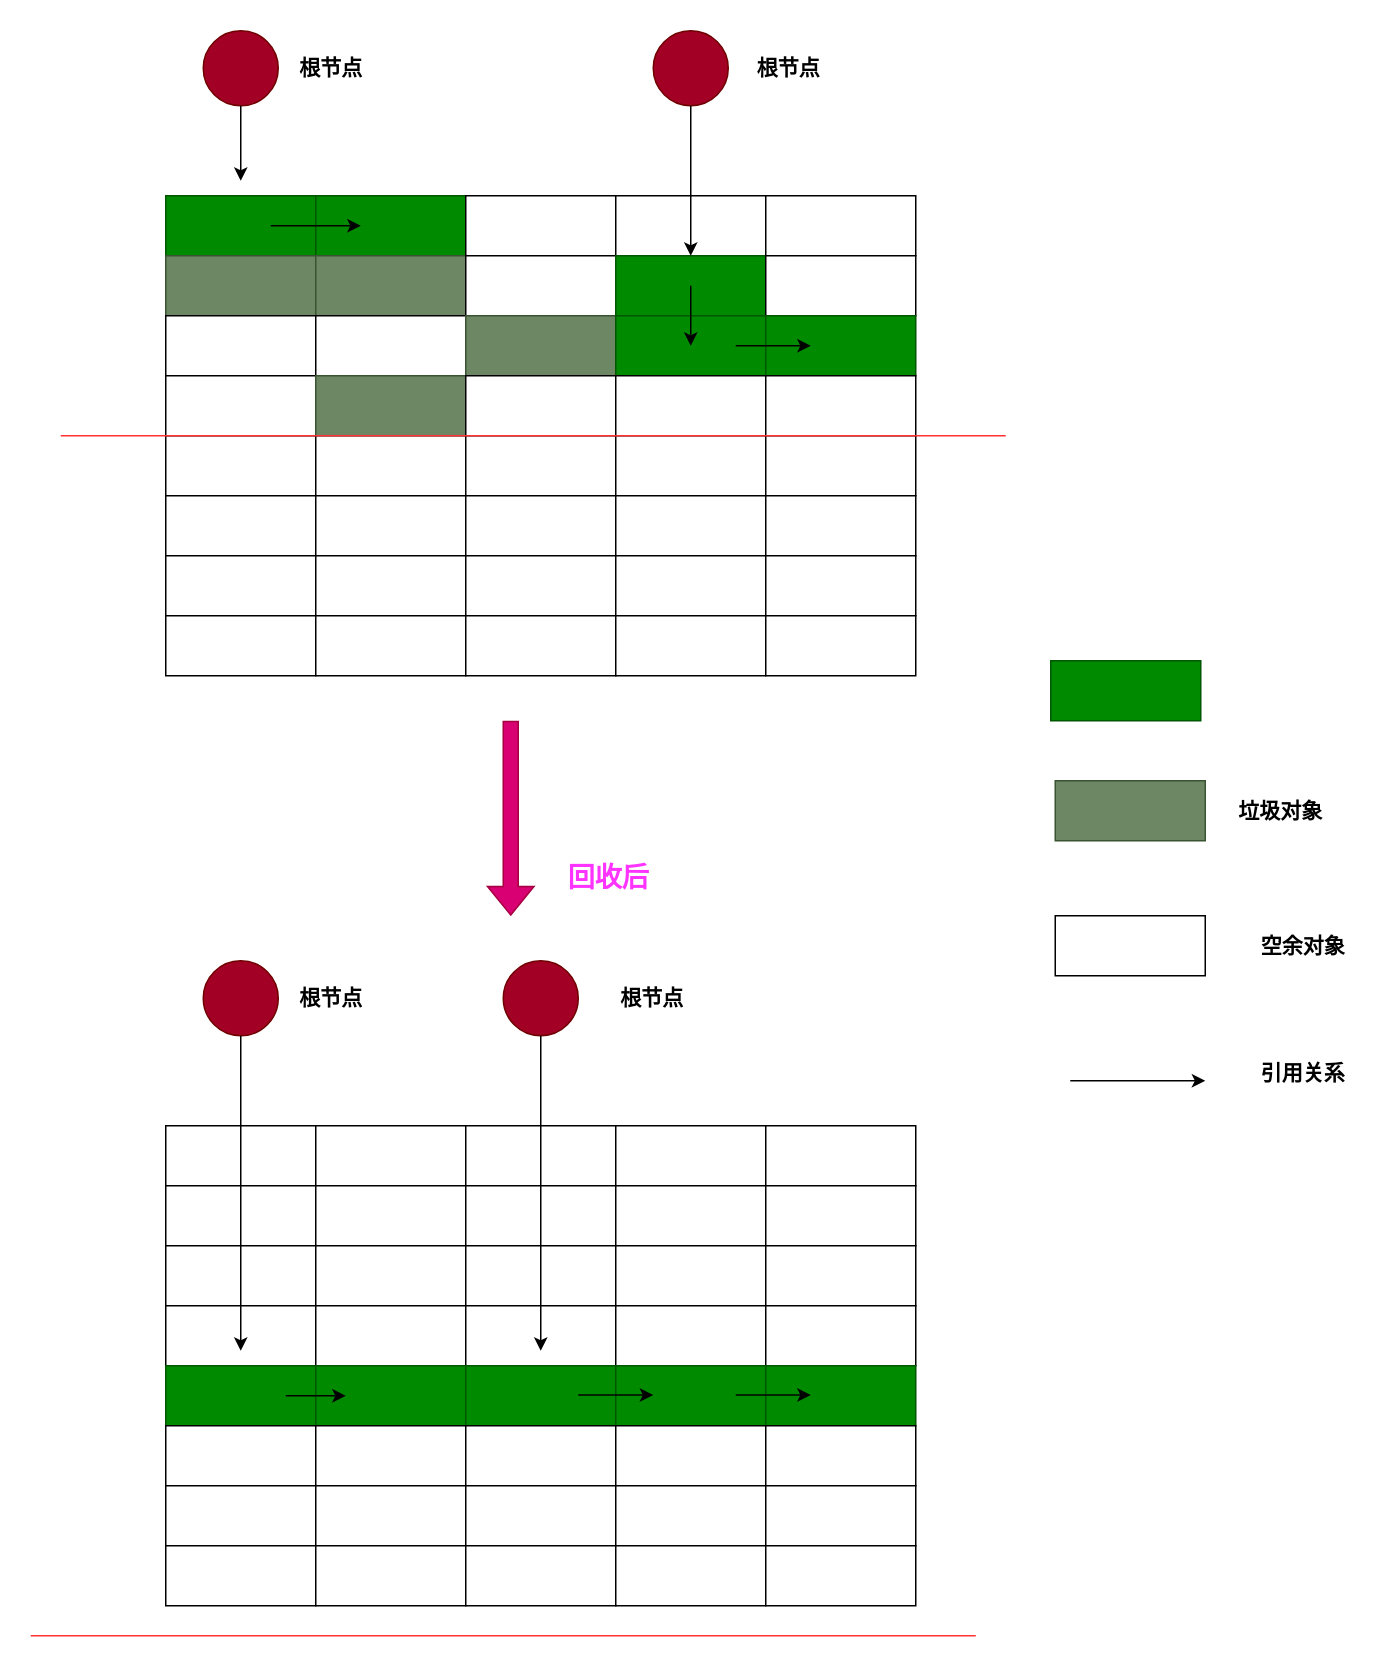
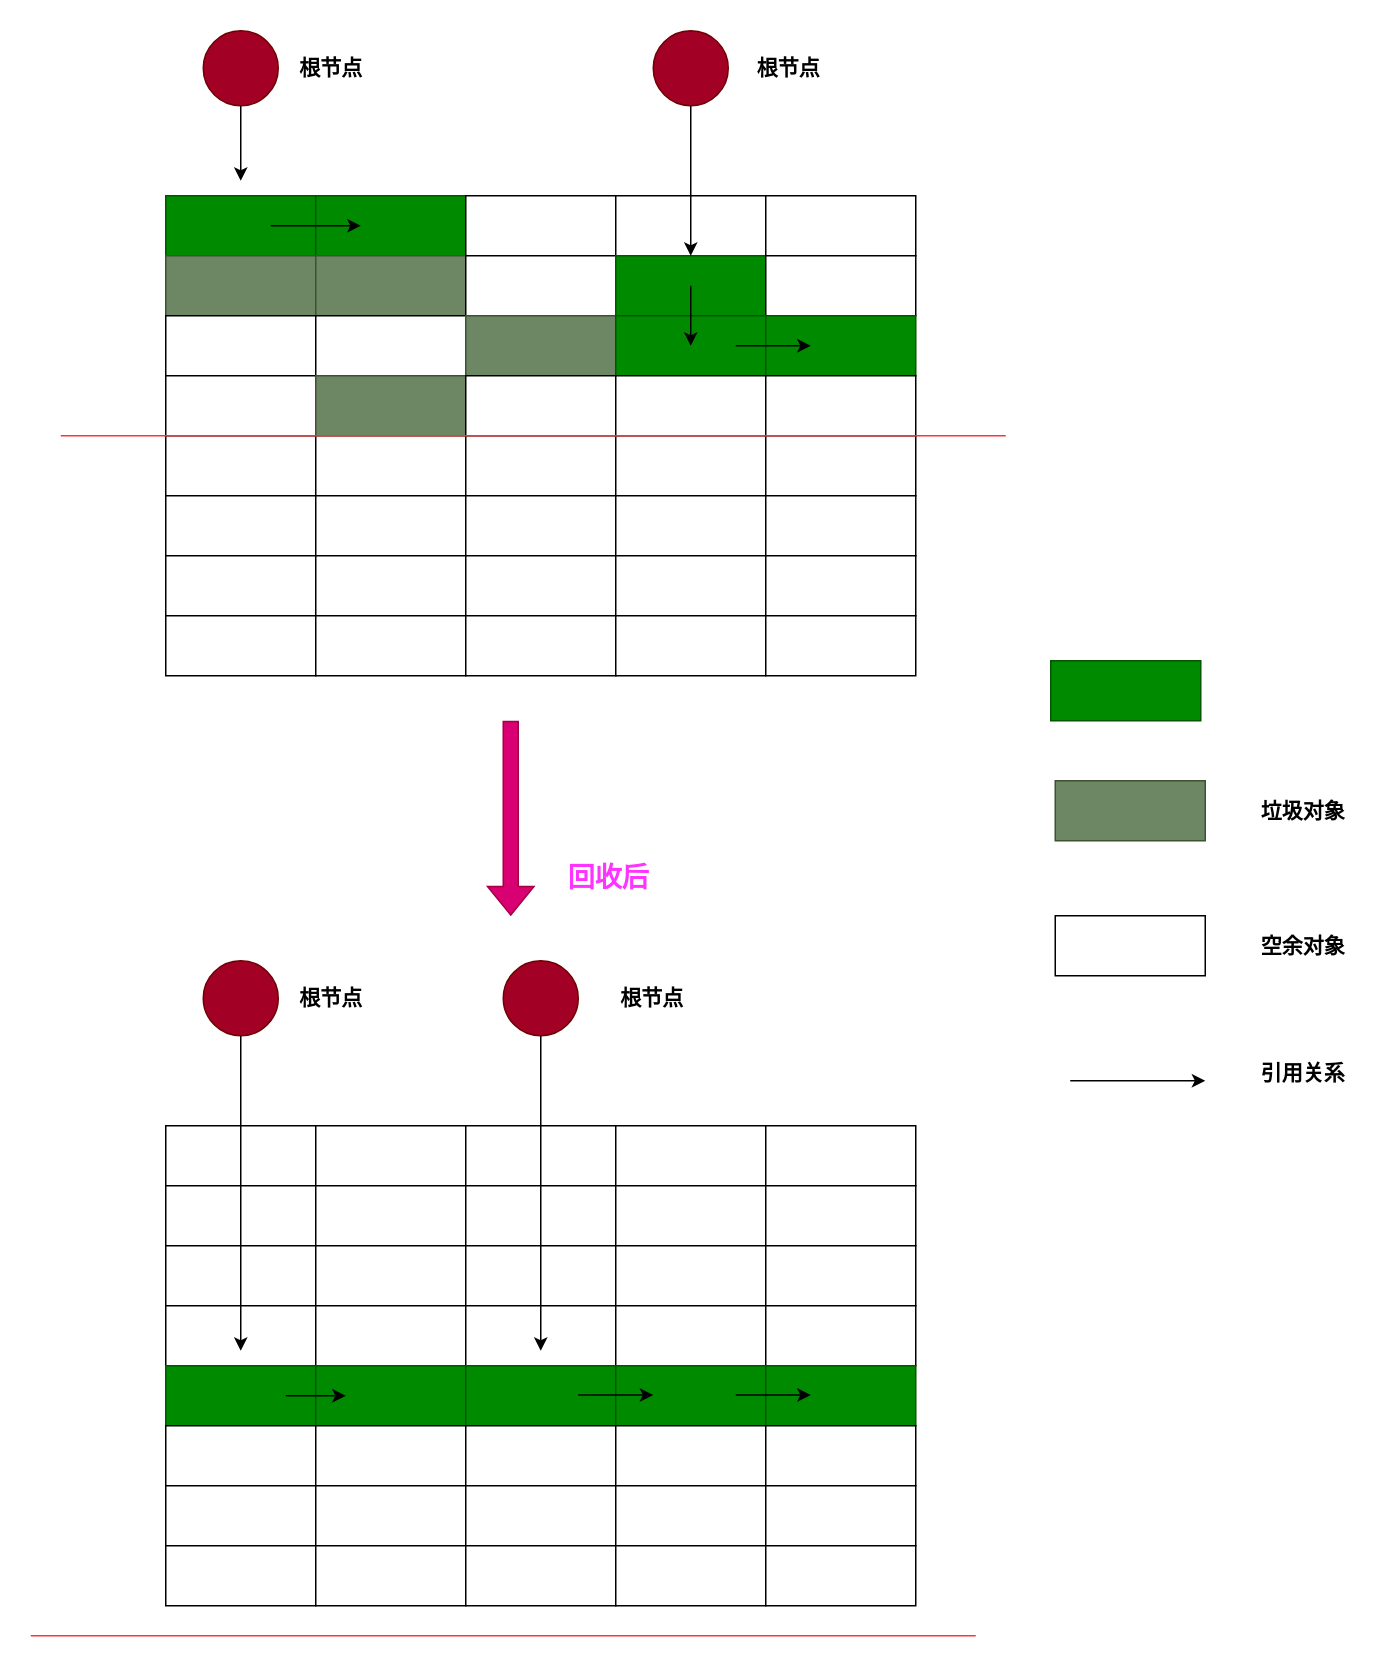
node "垃圾对象": moved (1280, 811) -> (1303, 811)
